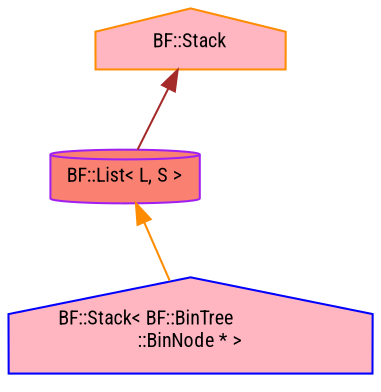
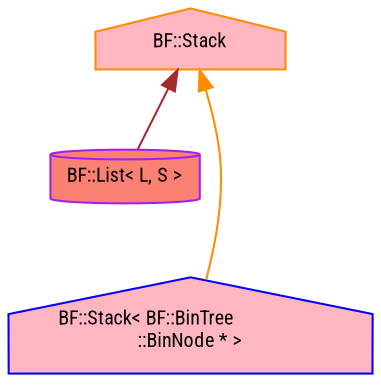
edge "BF::Stack< BF::BinTree ::BinNode * >" -> "BF::List< L, S >": now "BF::Stack< BF::BinTree ::BinNode * >" -> "BF::Stack"
